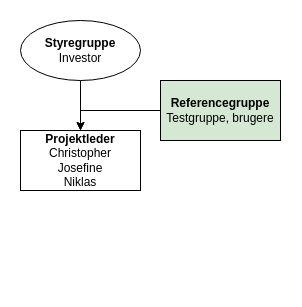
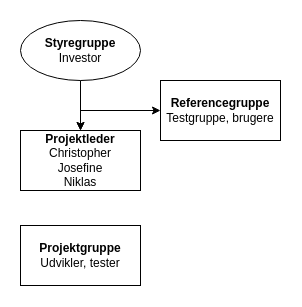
edge "Styregruppe Investor" -- "Referencegruppe Testgruppe, brugere": arrowhead none -> classic
node "Referencegruppe Testgruppe, brugere": fillcolor #d5e8d4 -> #ffffff
node "Projektgruppe Udvikler, tester": added
